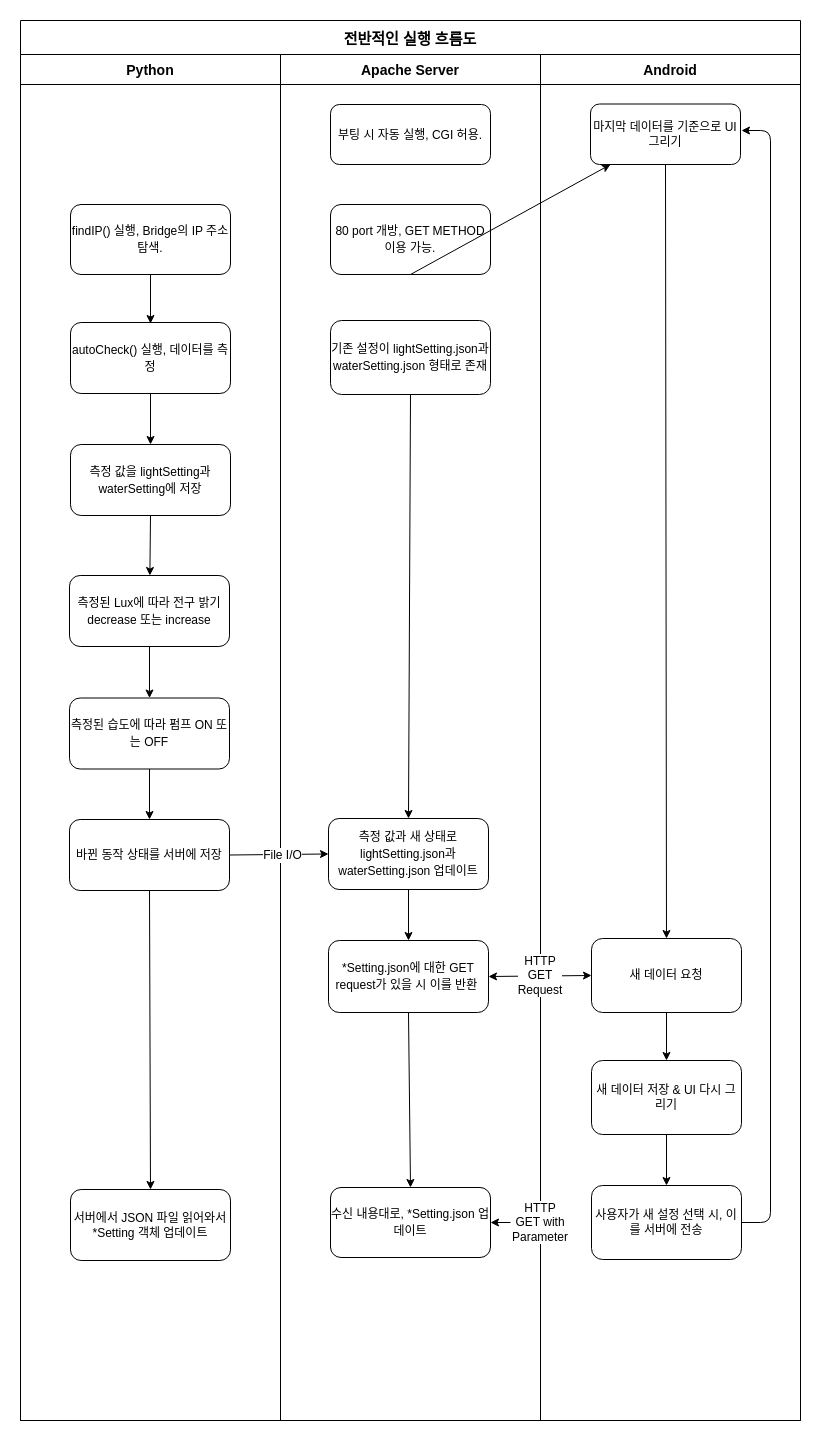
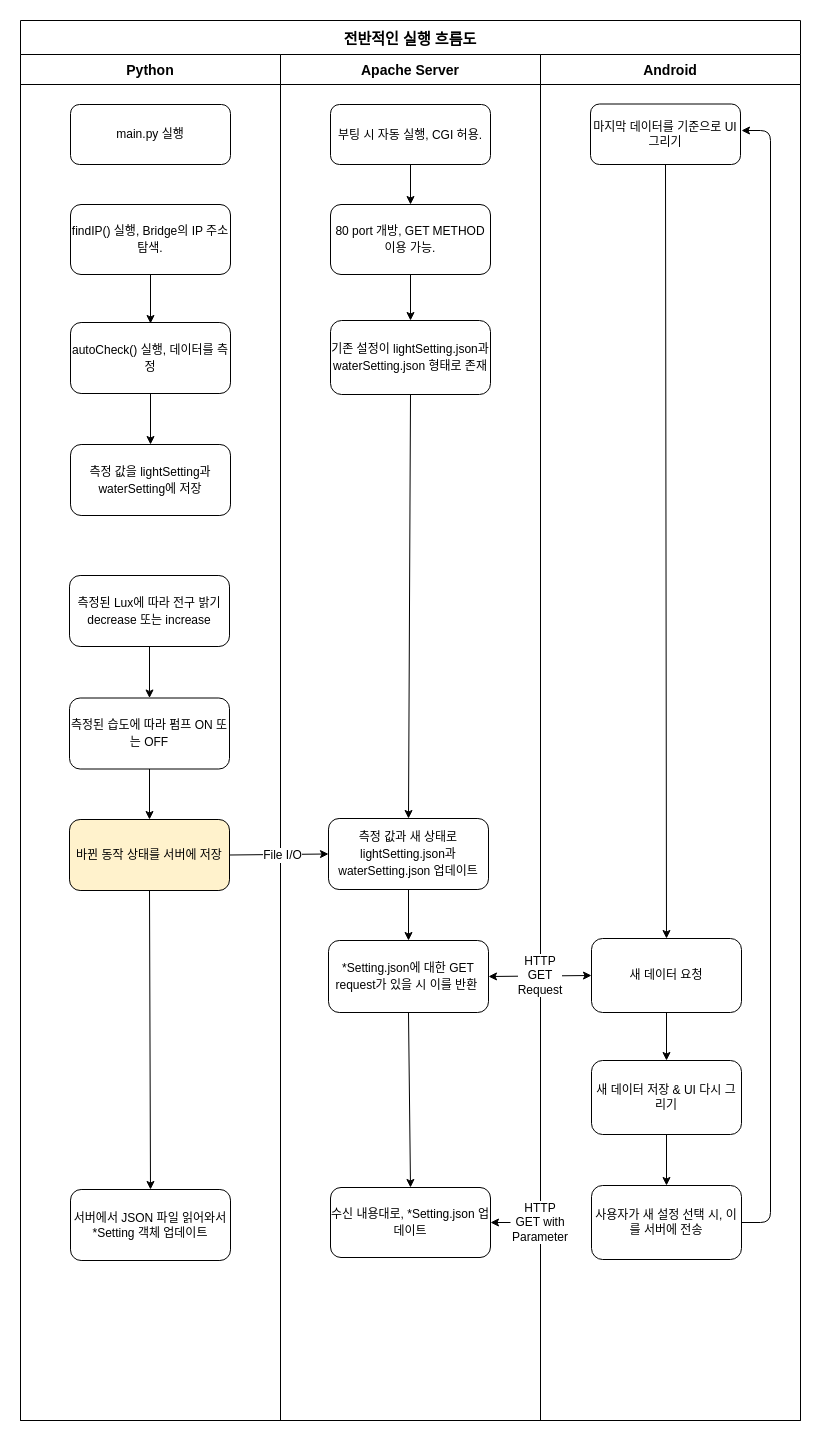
node "main.py 실행": added
edge "부팅 시 자동 실행, CGI 허용." -> "80 port 개방, GET METHOD 이용 가능.": added
edge "80 port 개방, GET METHOD 이용 가능." -> "마지막 데이터를 기준으로 UI 그리기": now "80 port 개방, GET METHOD 이용 가능." -> "기존 설정이 lightSetting.json과 waterSetting.json 형태로 존재"
edge "측정 값을 lightSetting과 waterSetting에 저장" -> "측정된 Lux에 따라 전구 밝기 decrease 또는 increase": removed
node "바뀐 동작 상태를 서버에 저장": fillcolor #ffffff -> #fff2cc
